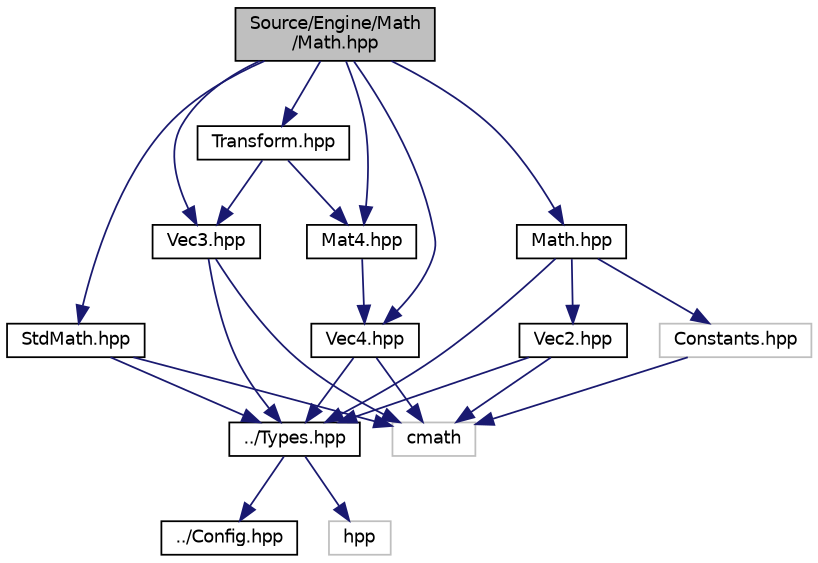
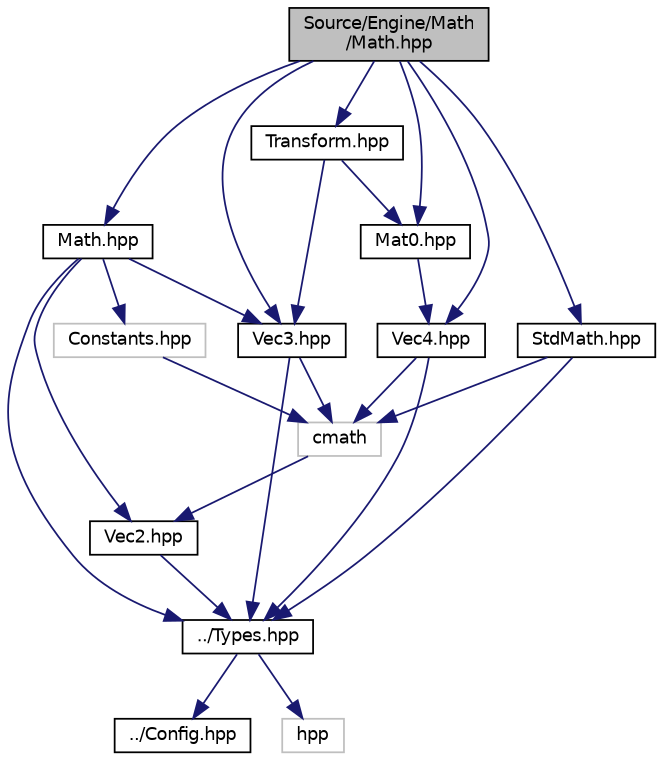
node "Mat4.hpp": label "Mat4.hpp" -> "Mat0.hpp"
edge "Math.hpp" -> "Vec3.hpp": added
edge "Vec2.hpp" -> "cmath": reversed
